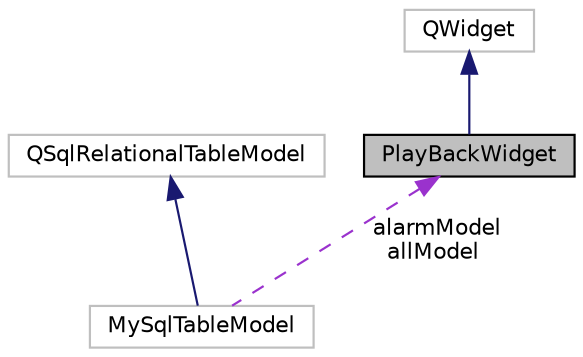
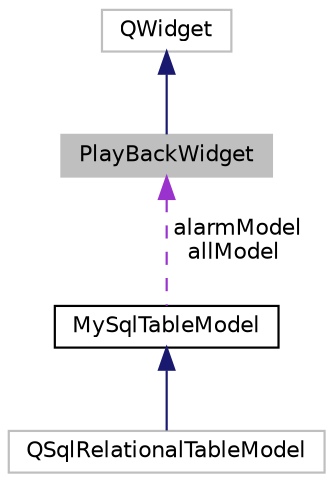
node "PlayBackWidget": color black -> grey75
edge "MySqlTableModel" -> "QSqlRelationalTableModel": reversed
node "MySqlTableModel": color grey75 -> black
